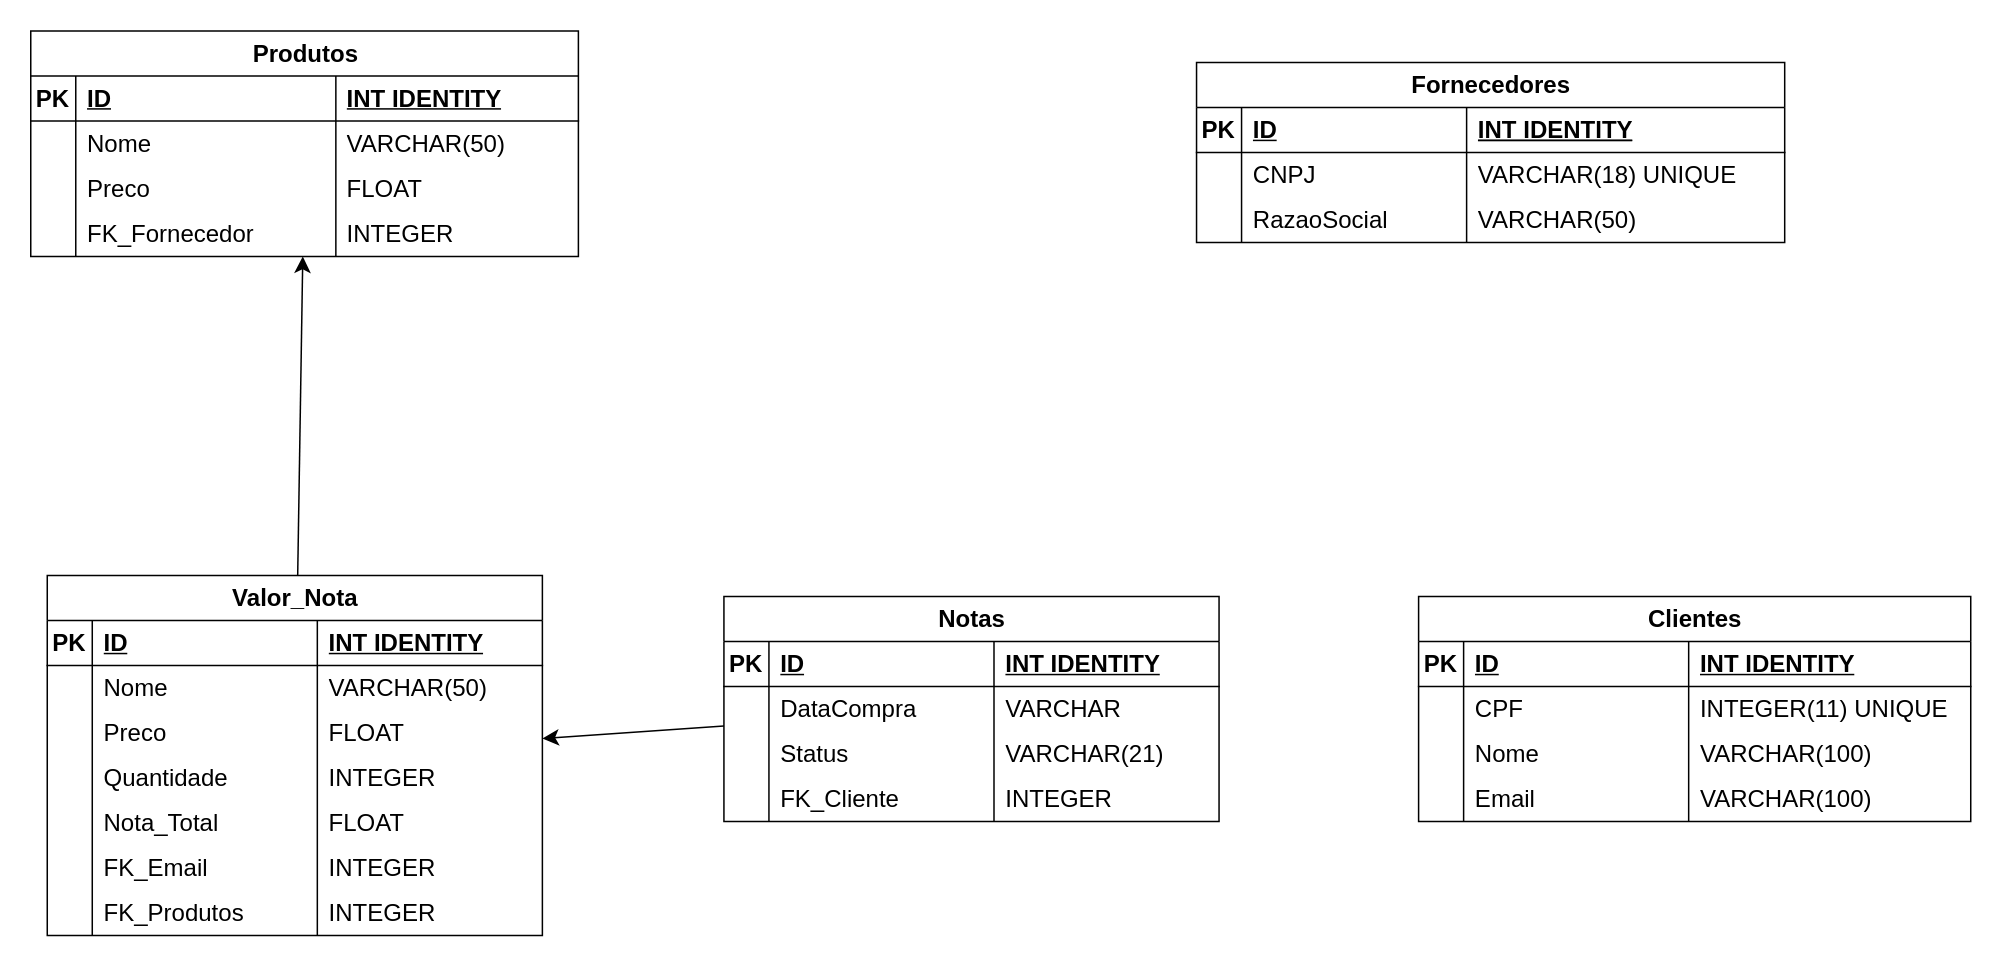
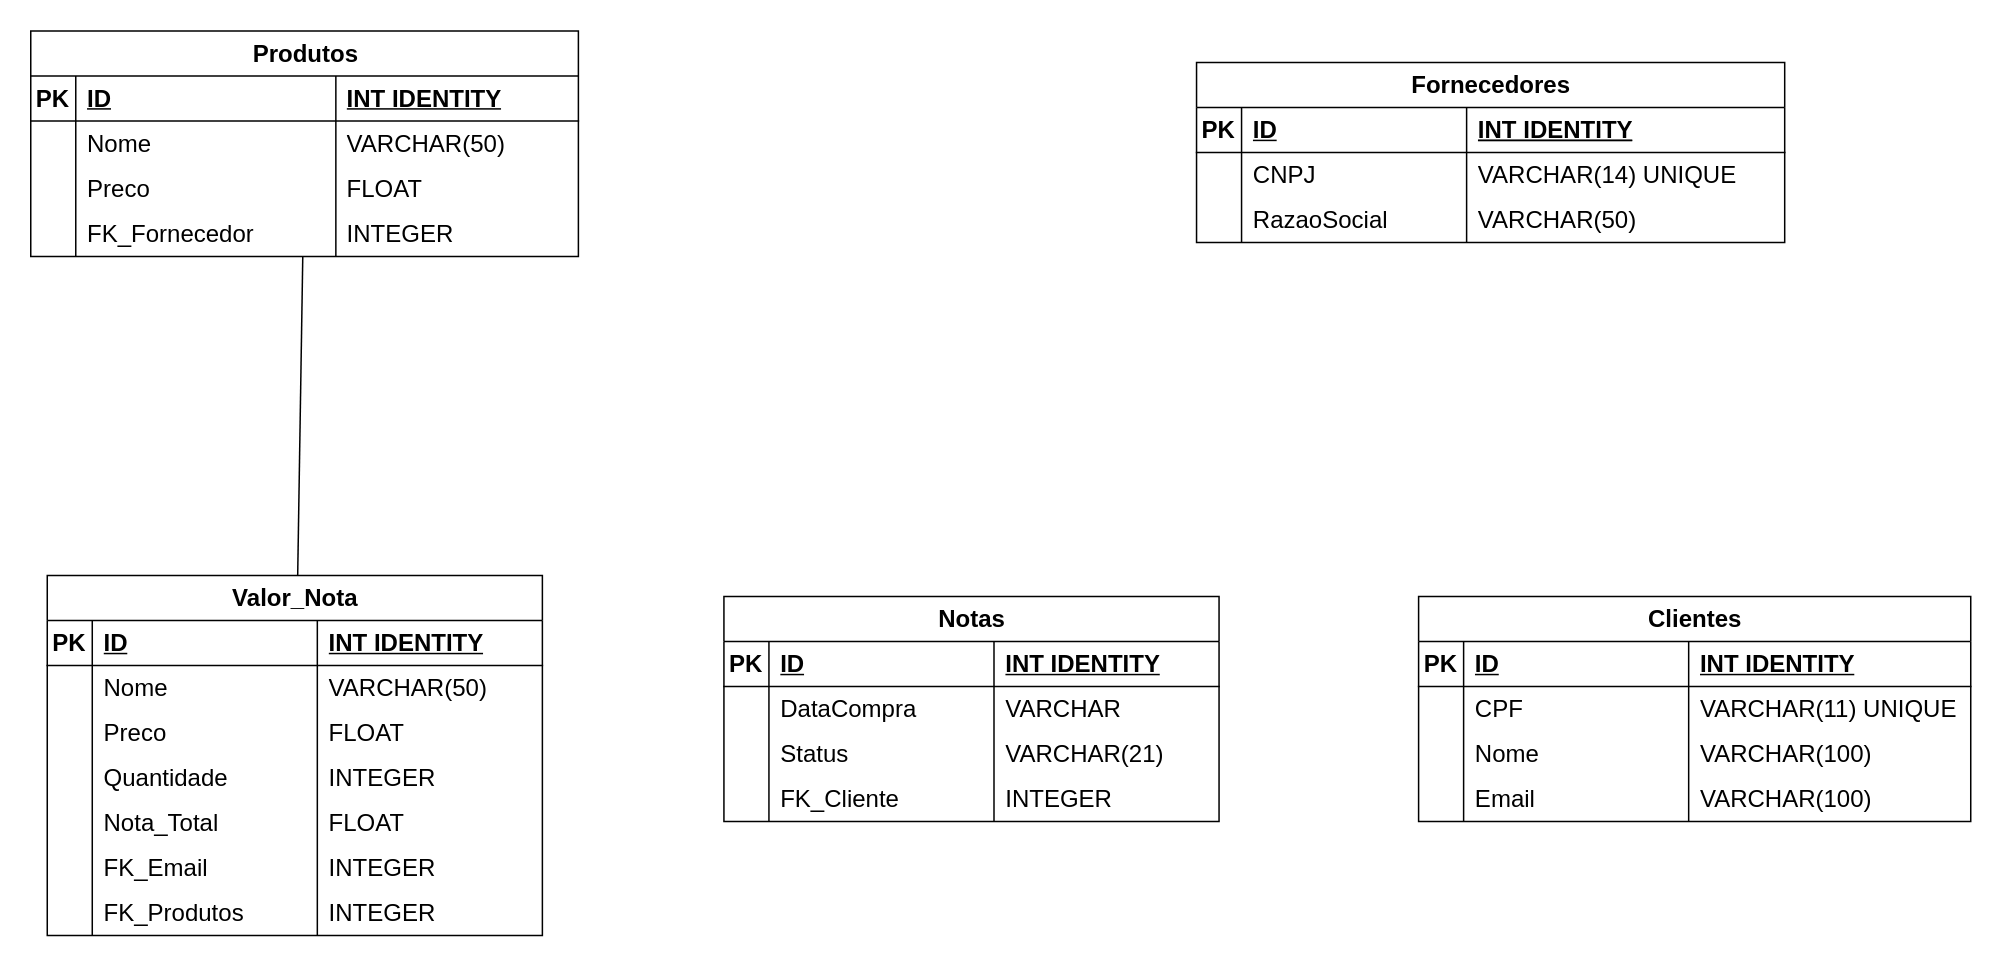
node "VARCHAR(18) UNIQUE": label "VARCHAR(18) UNIQUE" -> "VARCHAR(14) UNIQUE"
edge "Valor_Nota" -> "Produtos": arrowhead classic -> none
node "INTEGER(11) UNIQUE": label "INTEGER(11) UNIQUE" -> "VARCHAR(11) UNIQUE"
edge "Notas" -> "Valor_Nota": removed
